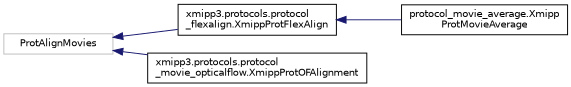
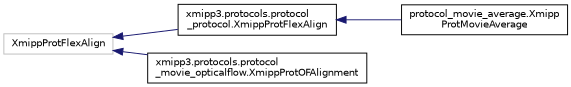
node "xmipp3.protocols.protocol _flexalign.XmippProtFlexAlign": label "xmipp3.protocols.protocol _flexalign.XmippProtFlexAlign" -> "xmipp3.protocols.protocol _protocol.XmippProtFlexAlign"
node "ProtAlignMovies": label "ProtAlignMovies" -> "XmippProtFlexAlign"
